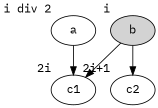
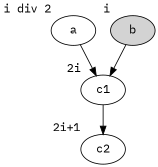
edge "b i" -> "c2 2i+1": now "c1 2i" -> "c2 2i+1"
